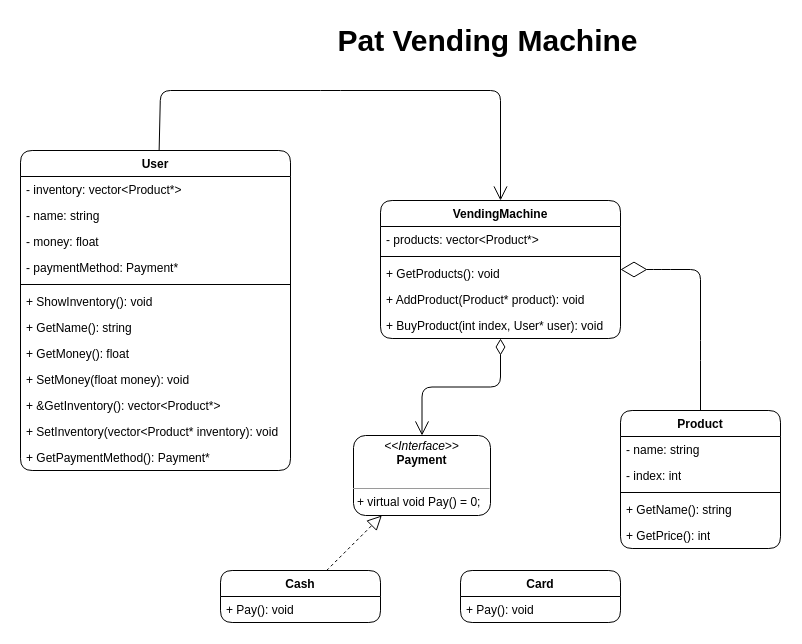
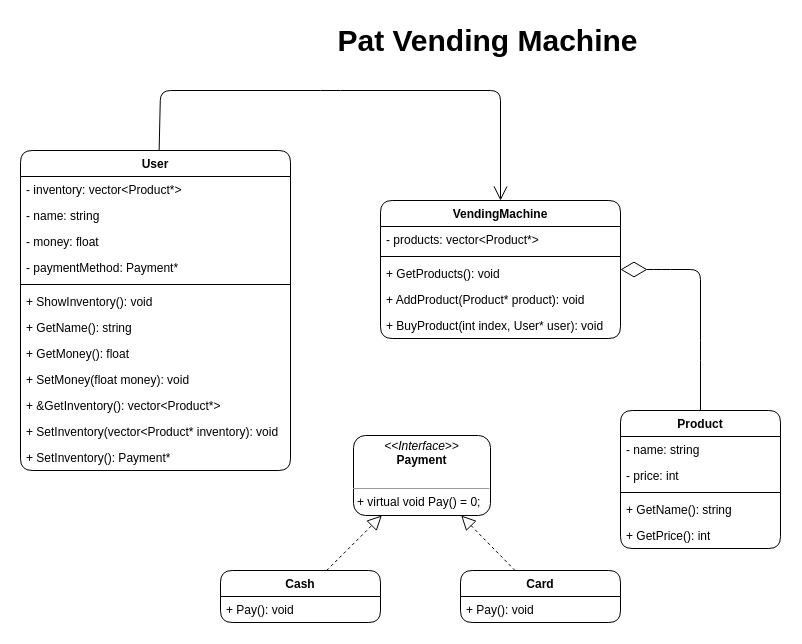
edge "VendingMachine" -- "<<Interface>> Payment + virtual void Pay() = 0;": removed
node "+ GetPaymentMethod(): Payment*": label "+ GetPaymentMethod(): Payment*" -> "+ SetInventory(): Payment*"
node "- index: int": label "- index: int" -> "- price: int"
edge "Card" -> "<<Interface>> Payment + virtual void Pay() = 0;": added
